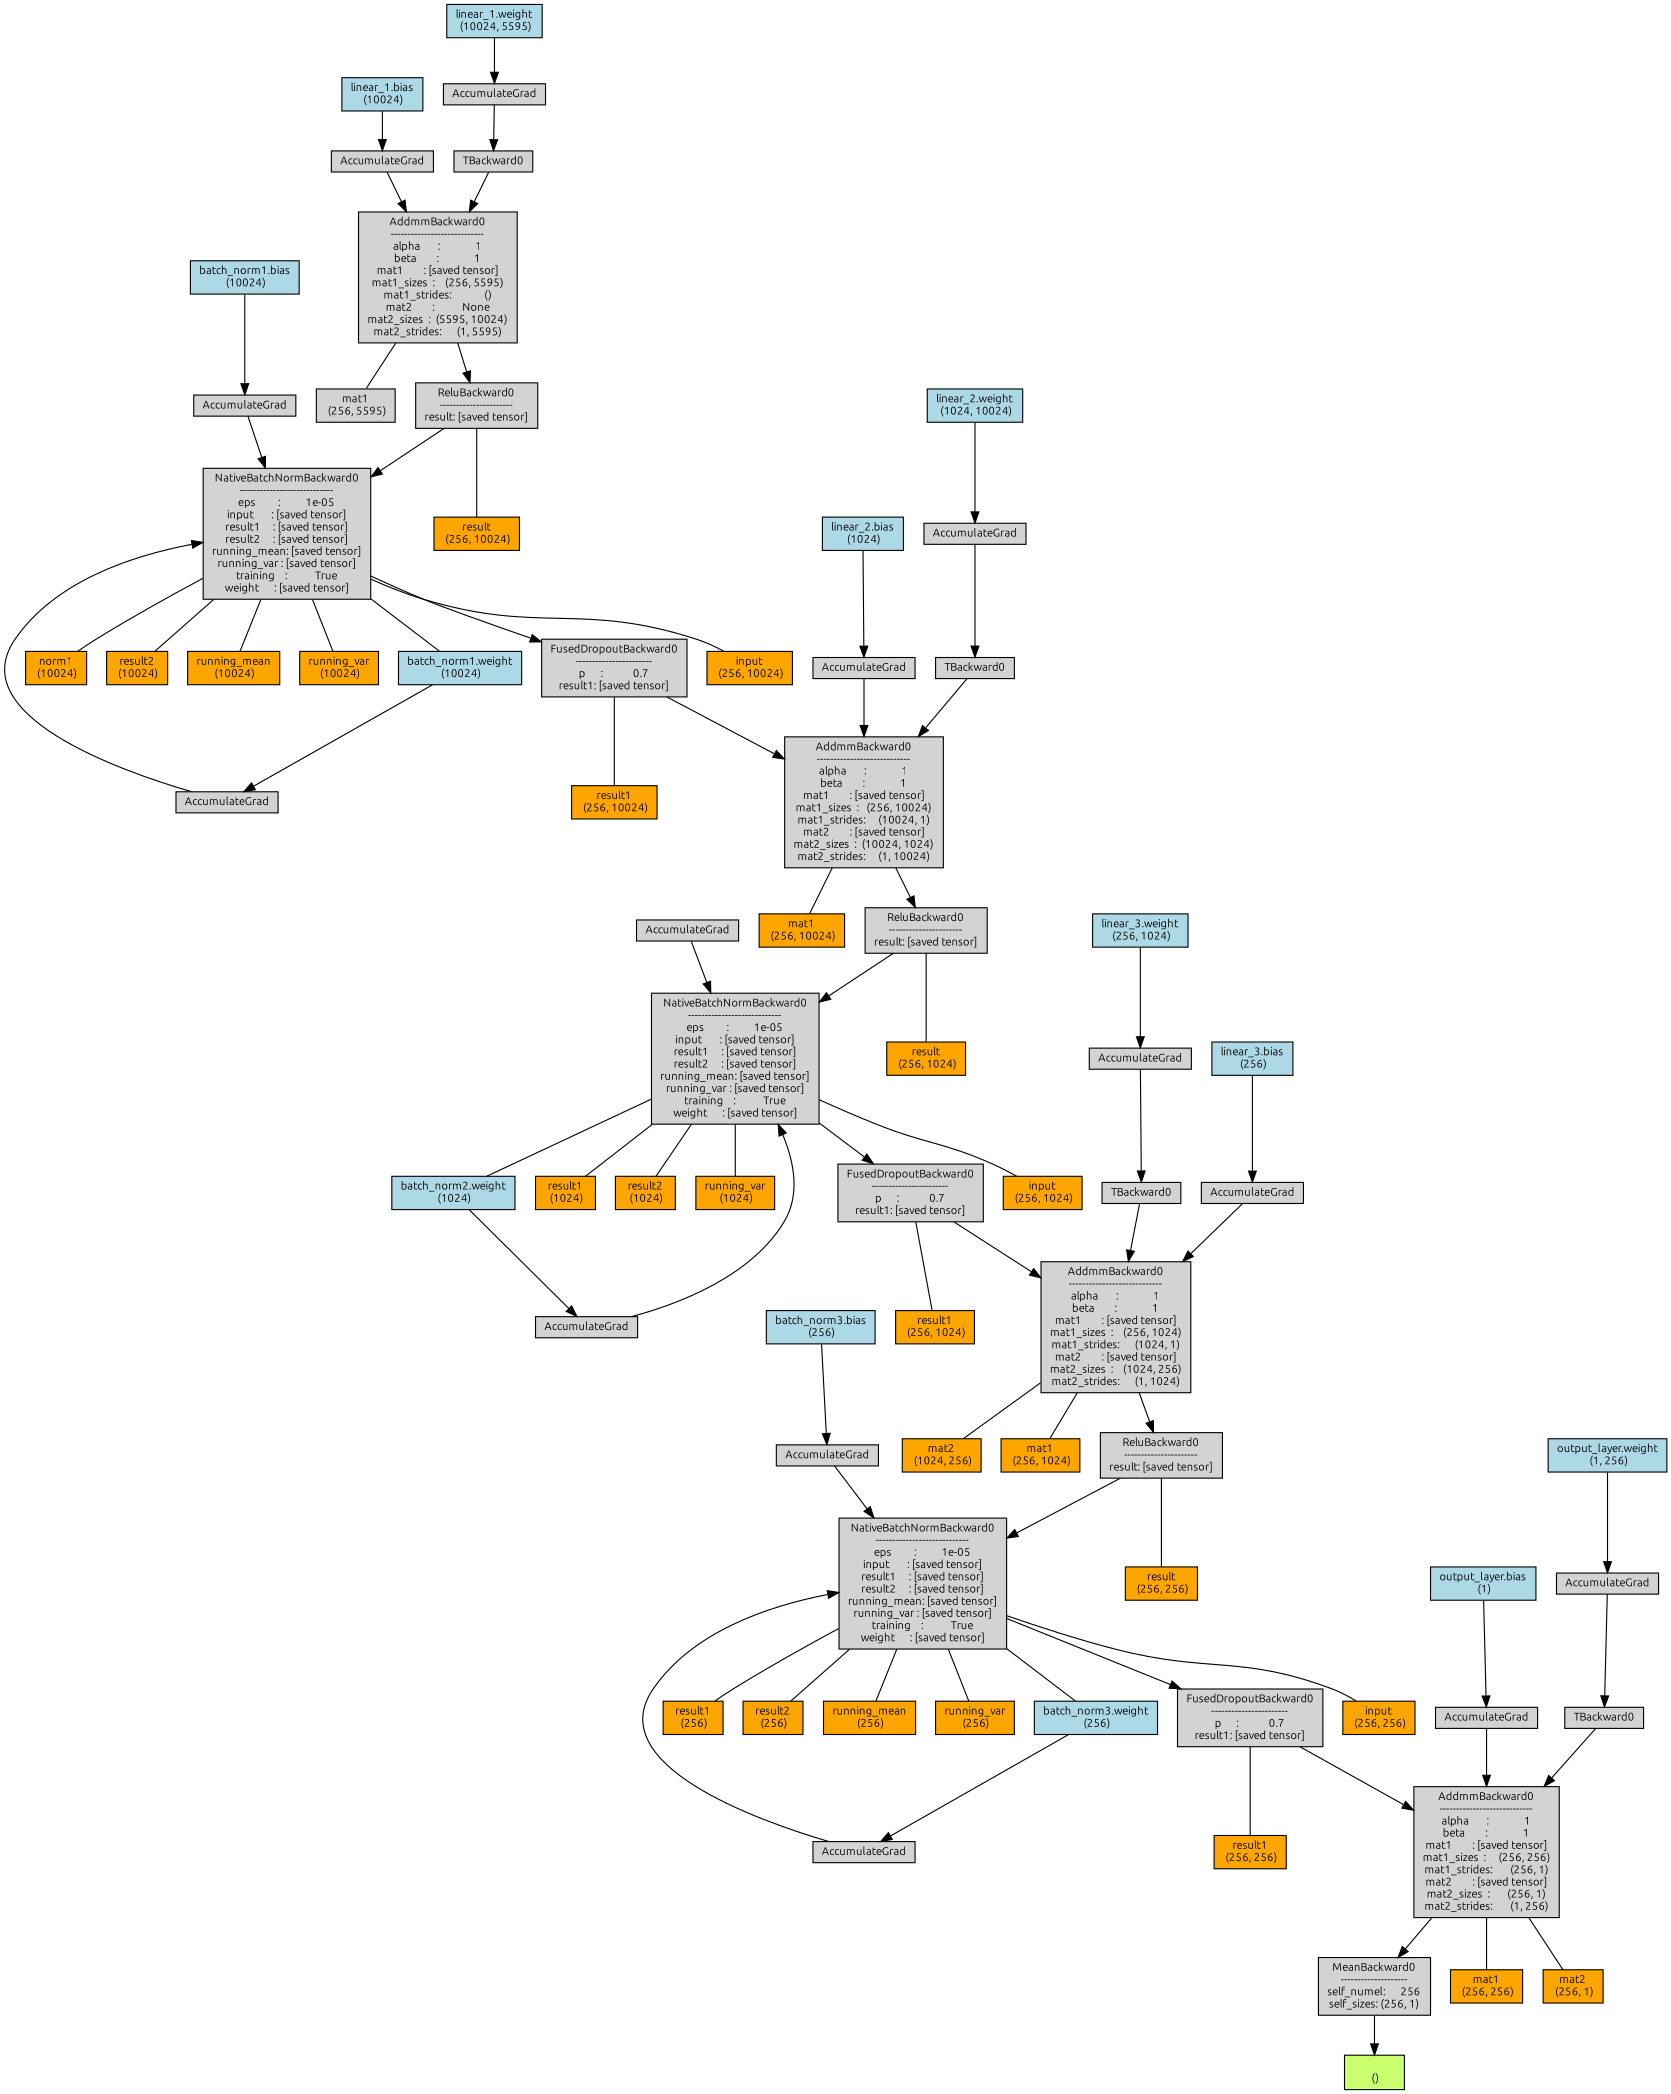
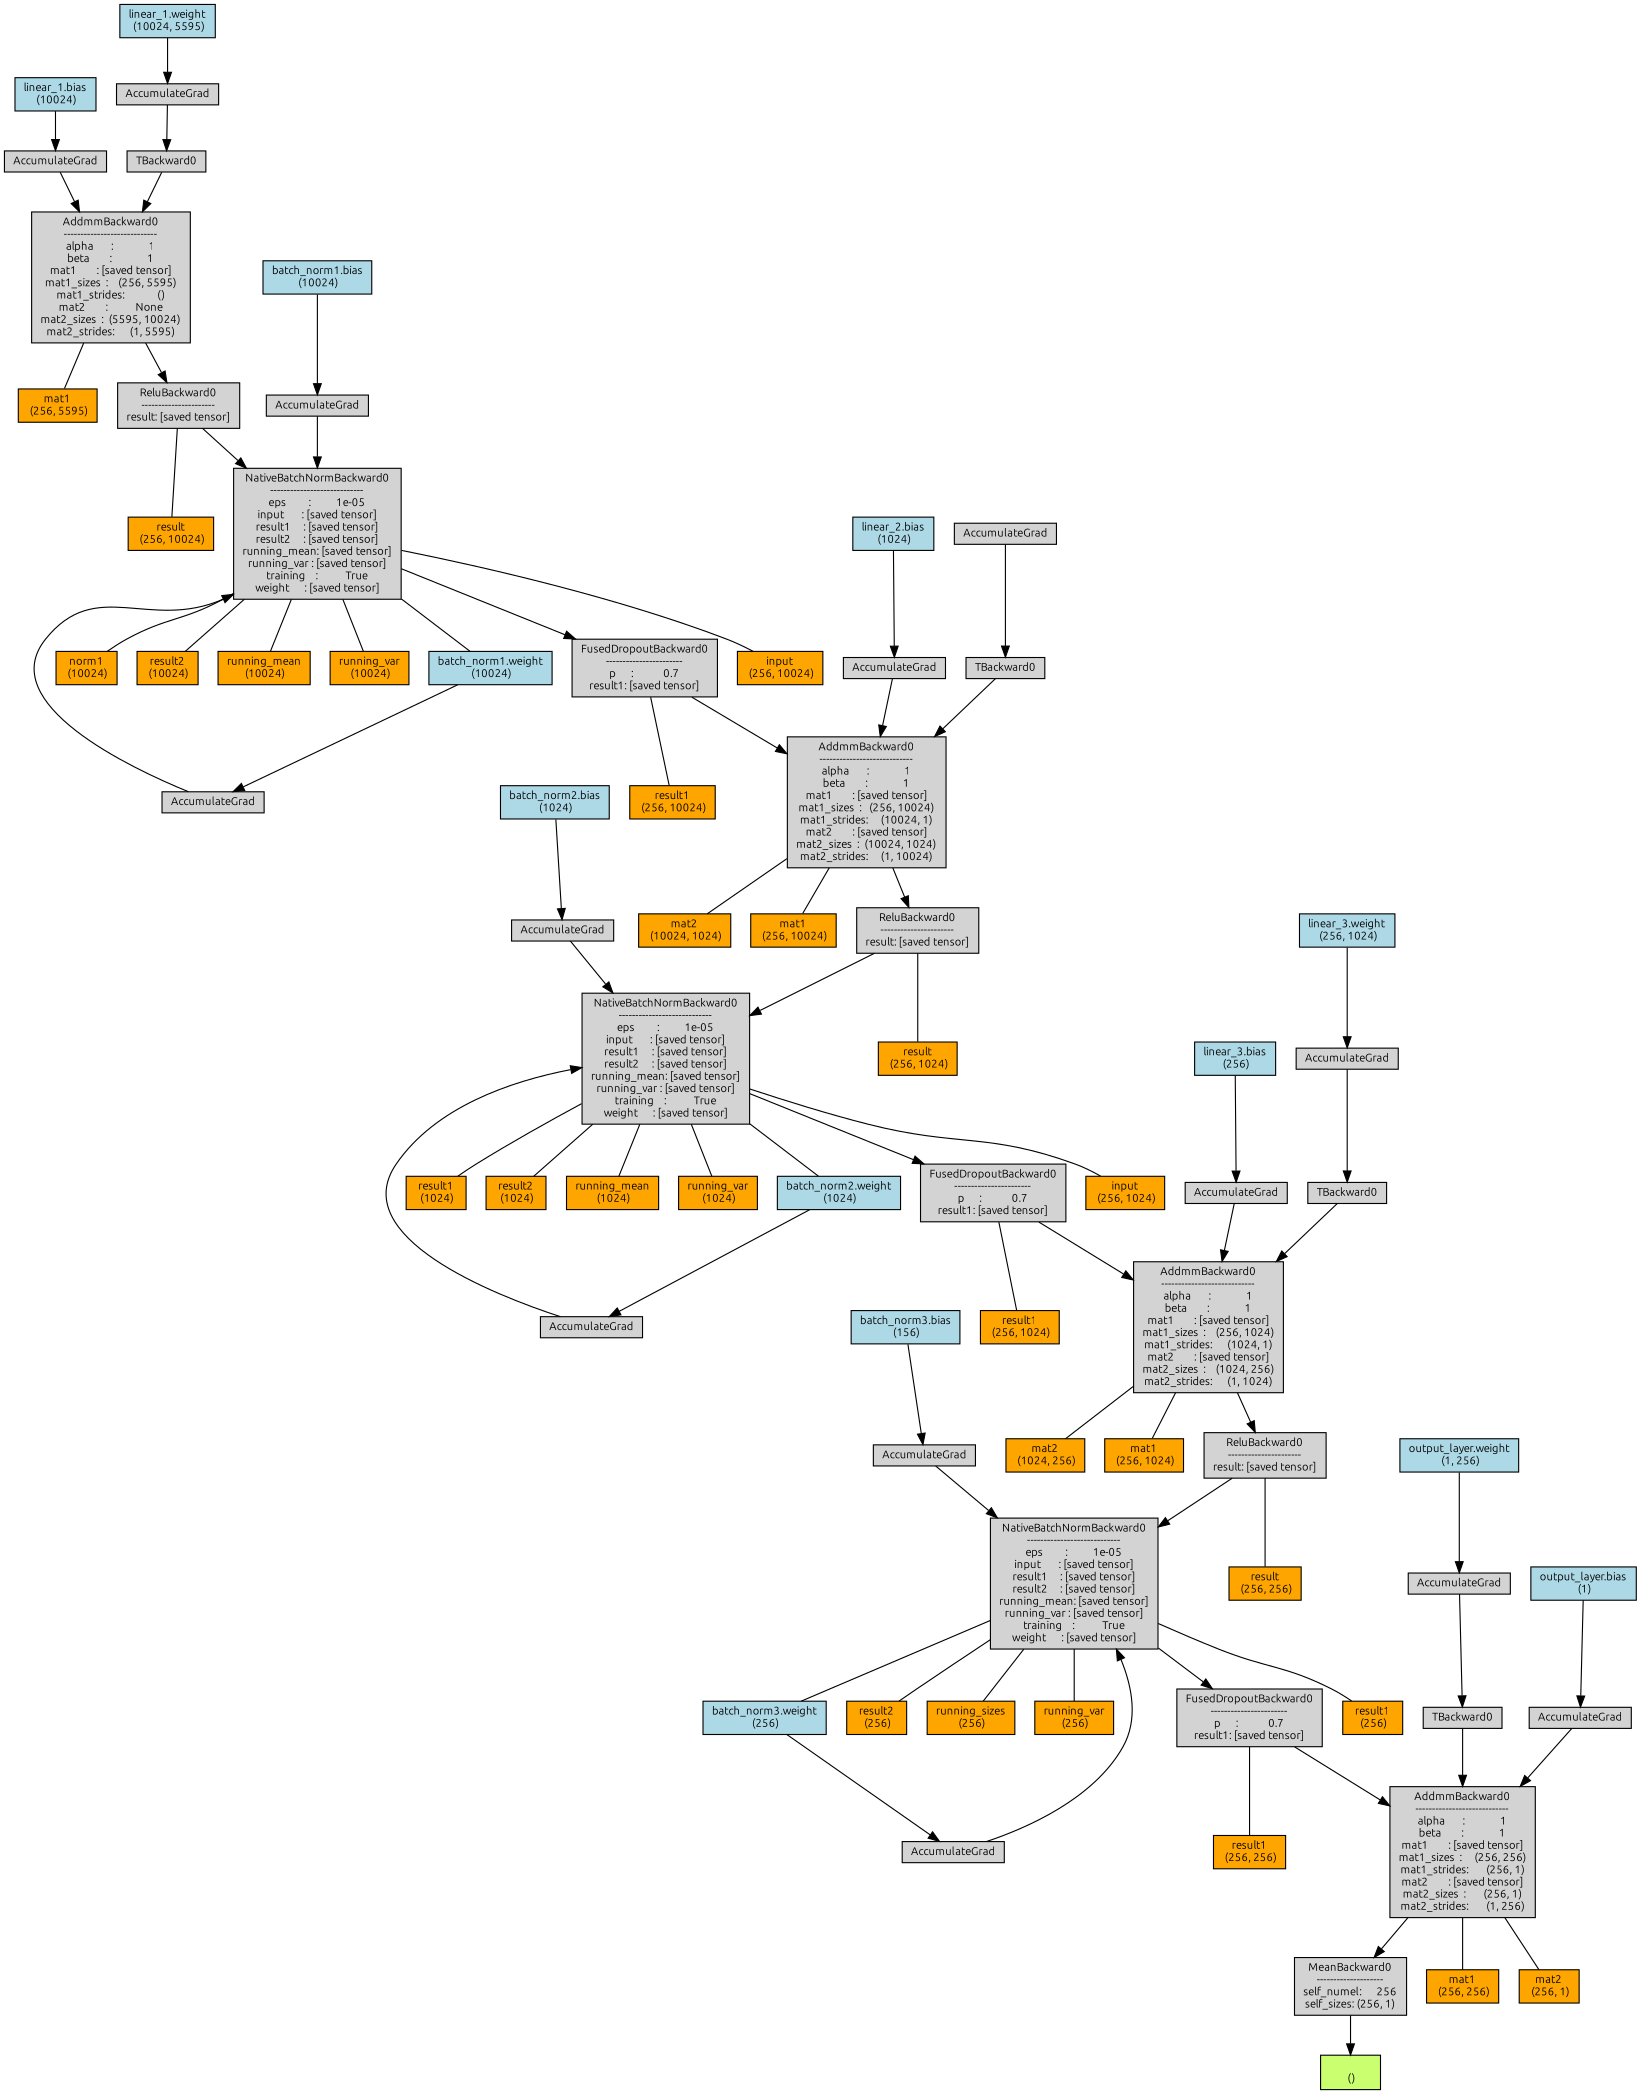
node "mat1 (256, 5595)": fillcolor lightgrey -> orange
node "linear_2.weight (1024, 10024)": removed
node "batch_norm2.bias (1024)": added
node "mat2 (10024, 1024)": added
node "running_mean (1024)": added
node "batch_norm3.bias (256)": label "batch_norm3.bias (256)" -> "batch_norm3.bias (156)"
node "running_mean (256)": label "running_mean (256)" -> "running_sizes (256)"
node "input (256, 256)": removed
